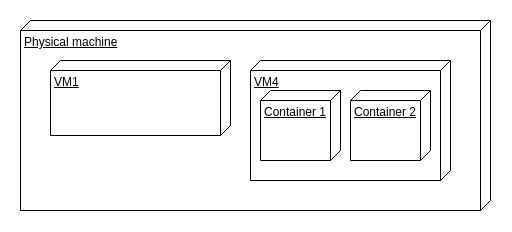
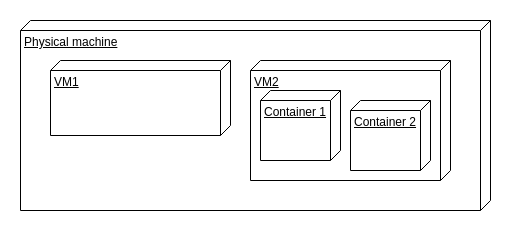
node "VM4": label "VM4" -> "VM2"
node "Container 2": moved (391, 126) -> (391, 136)
